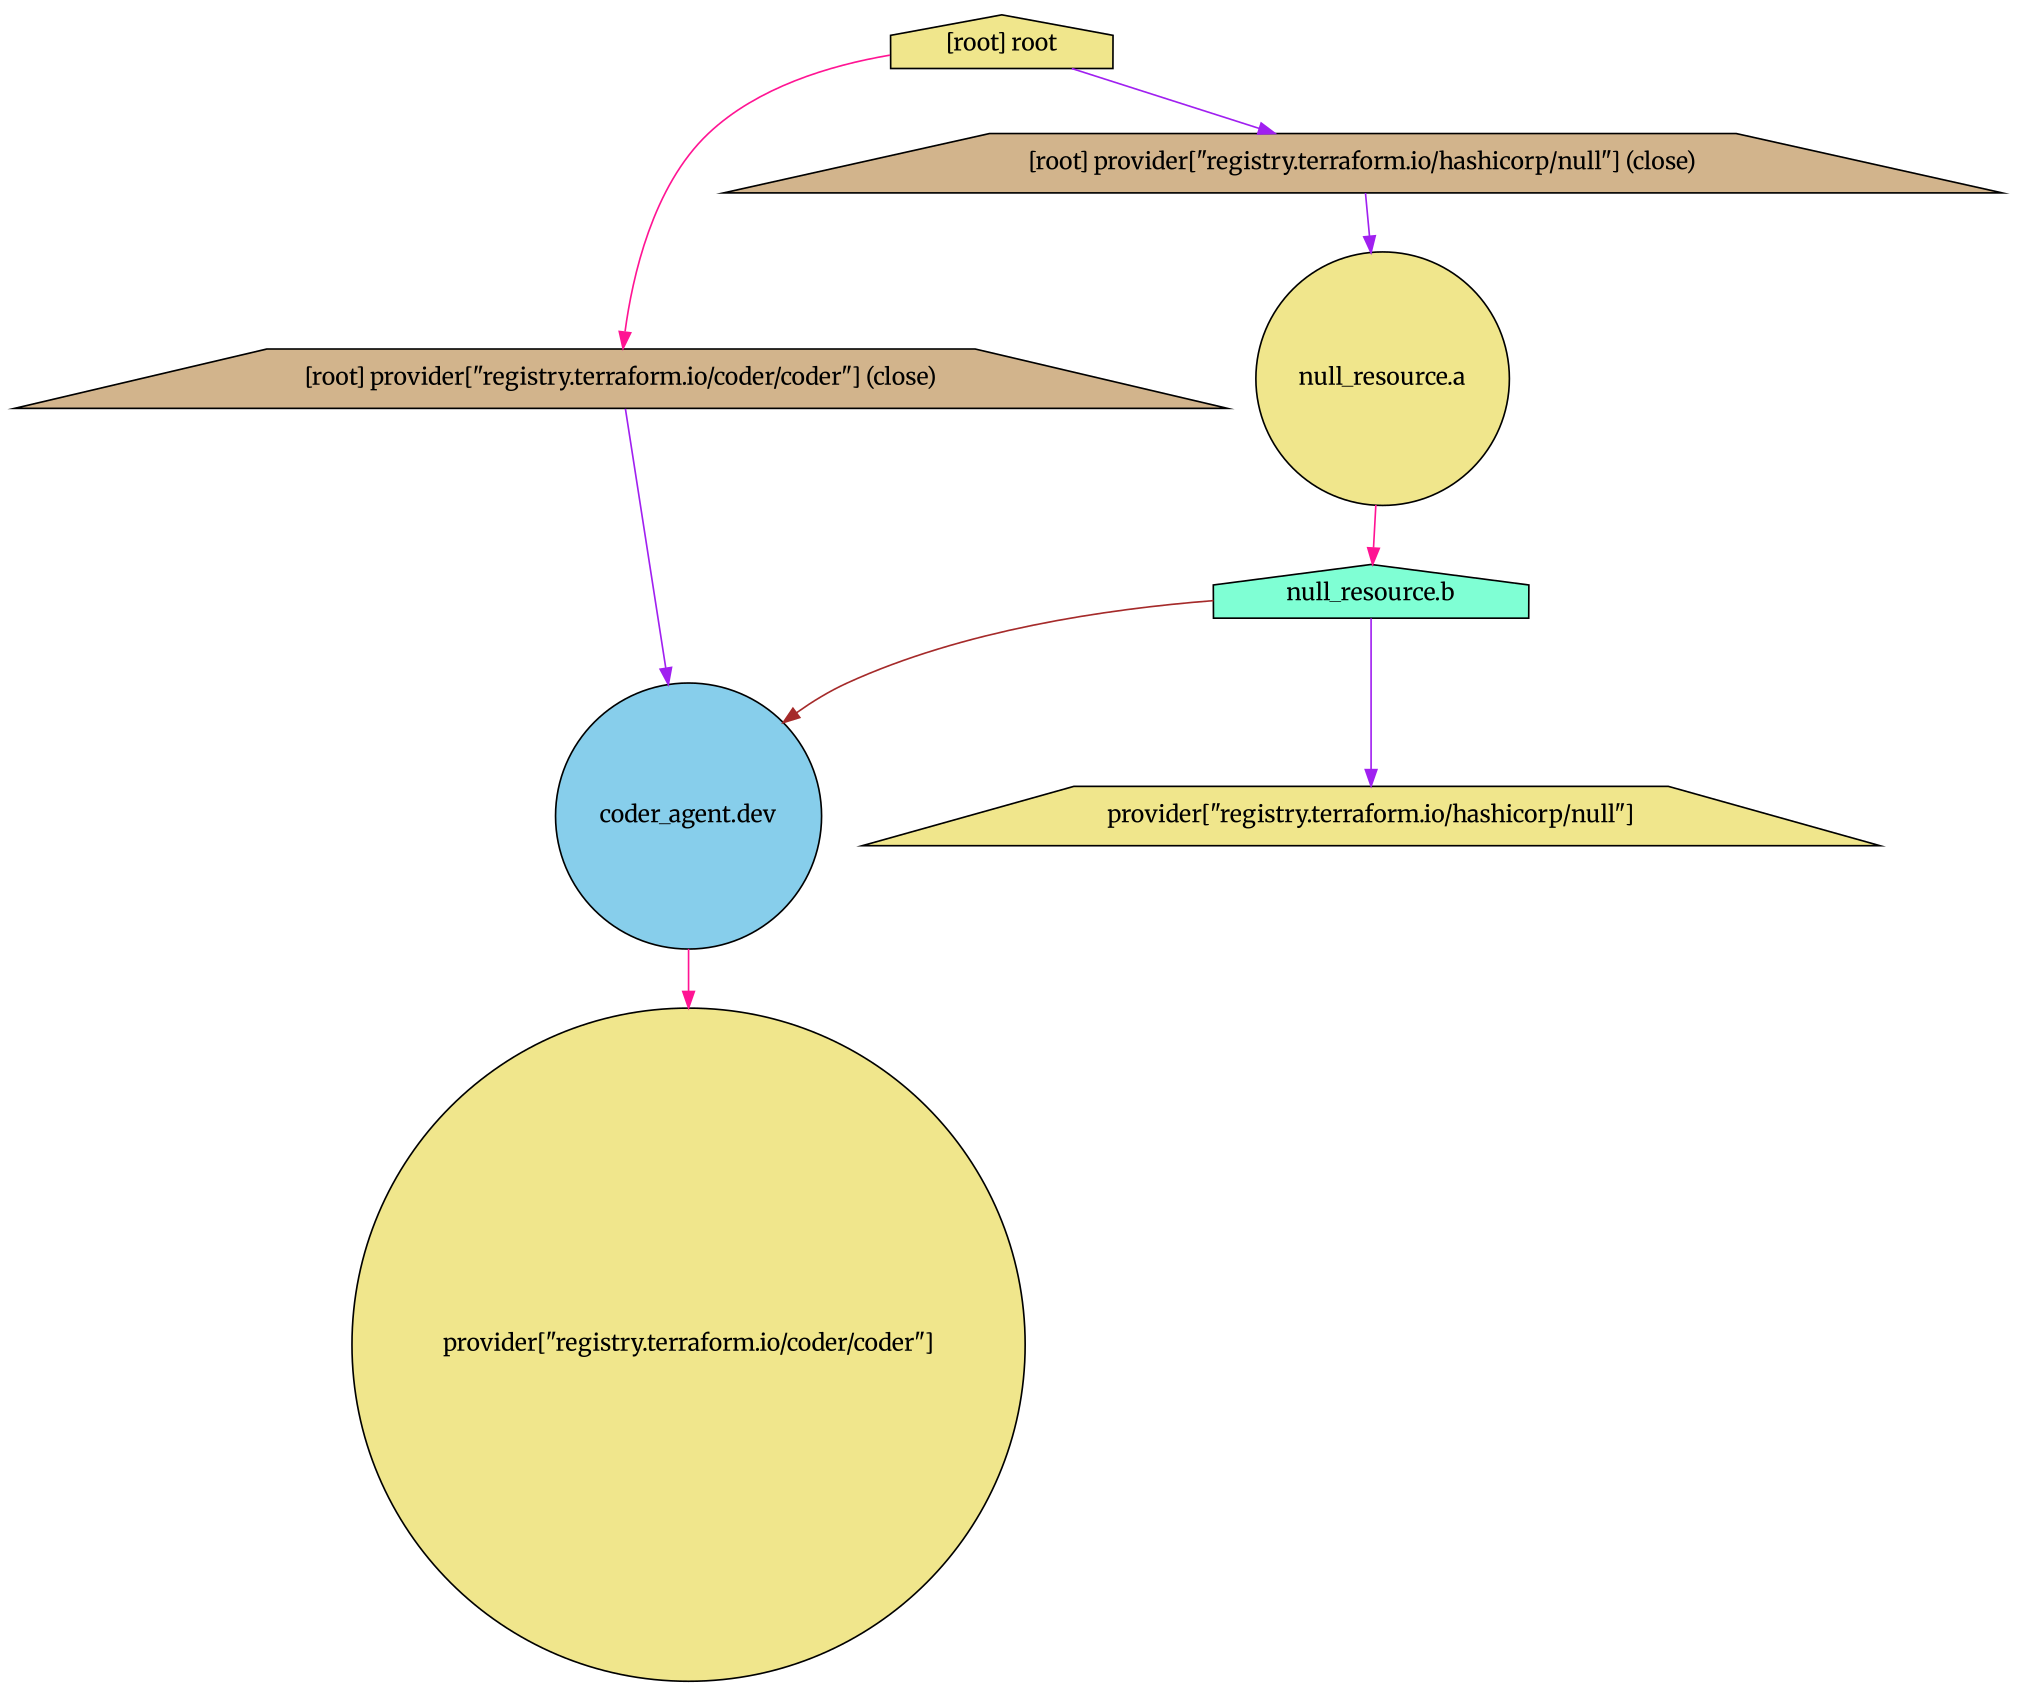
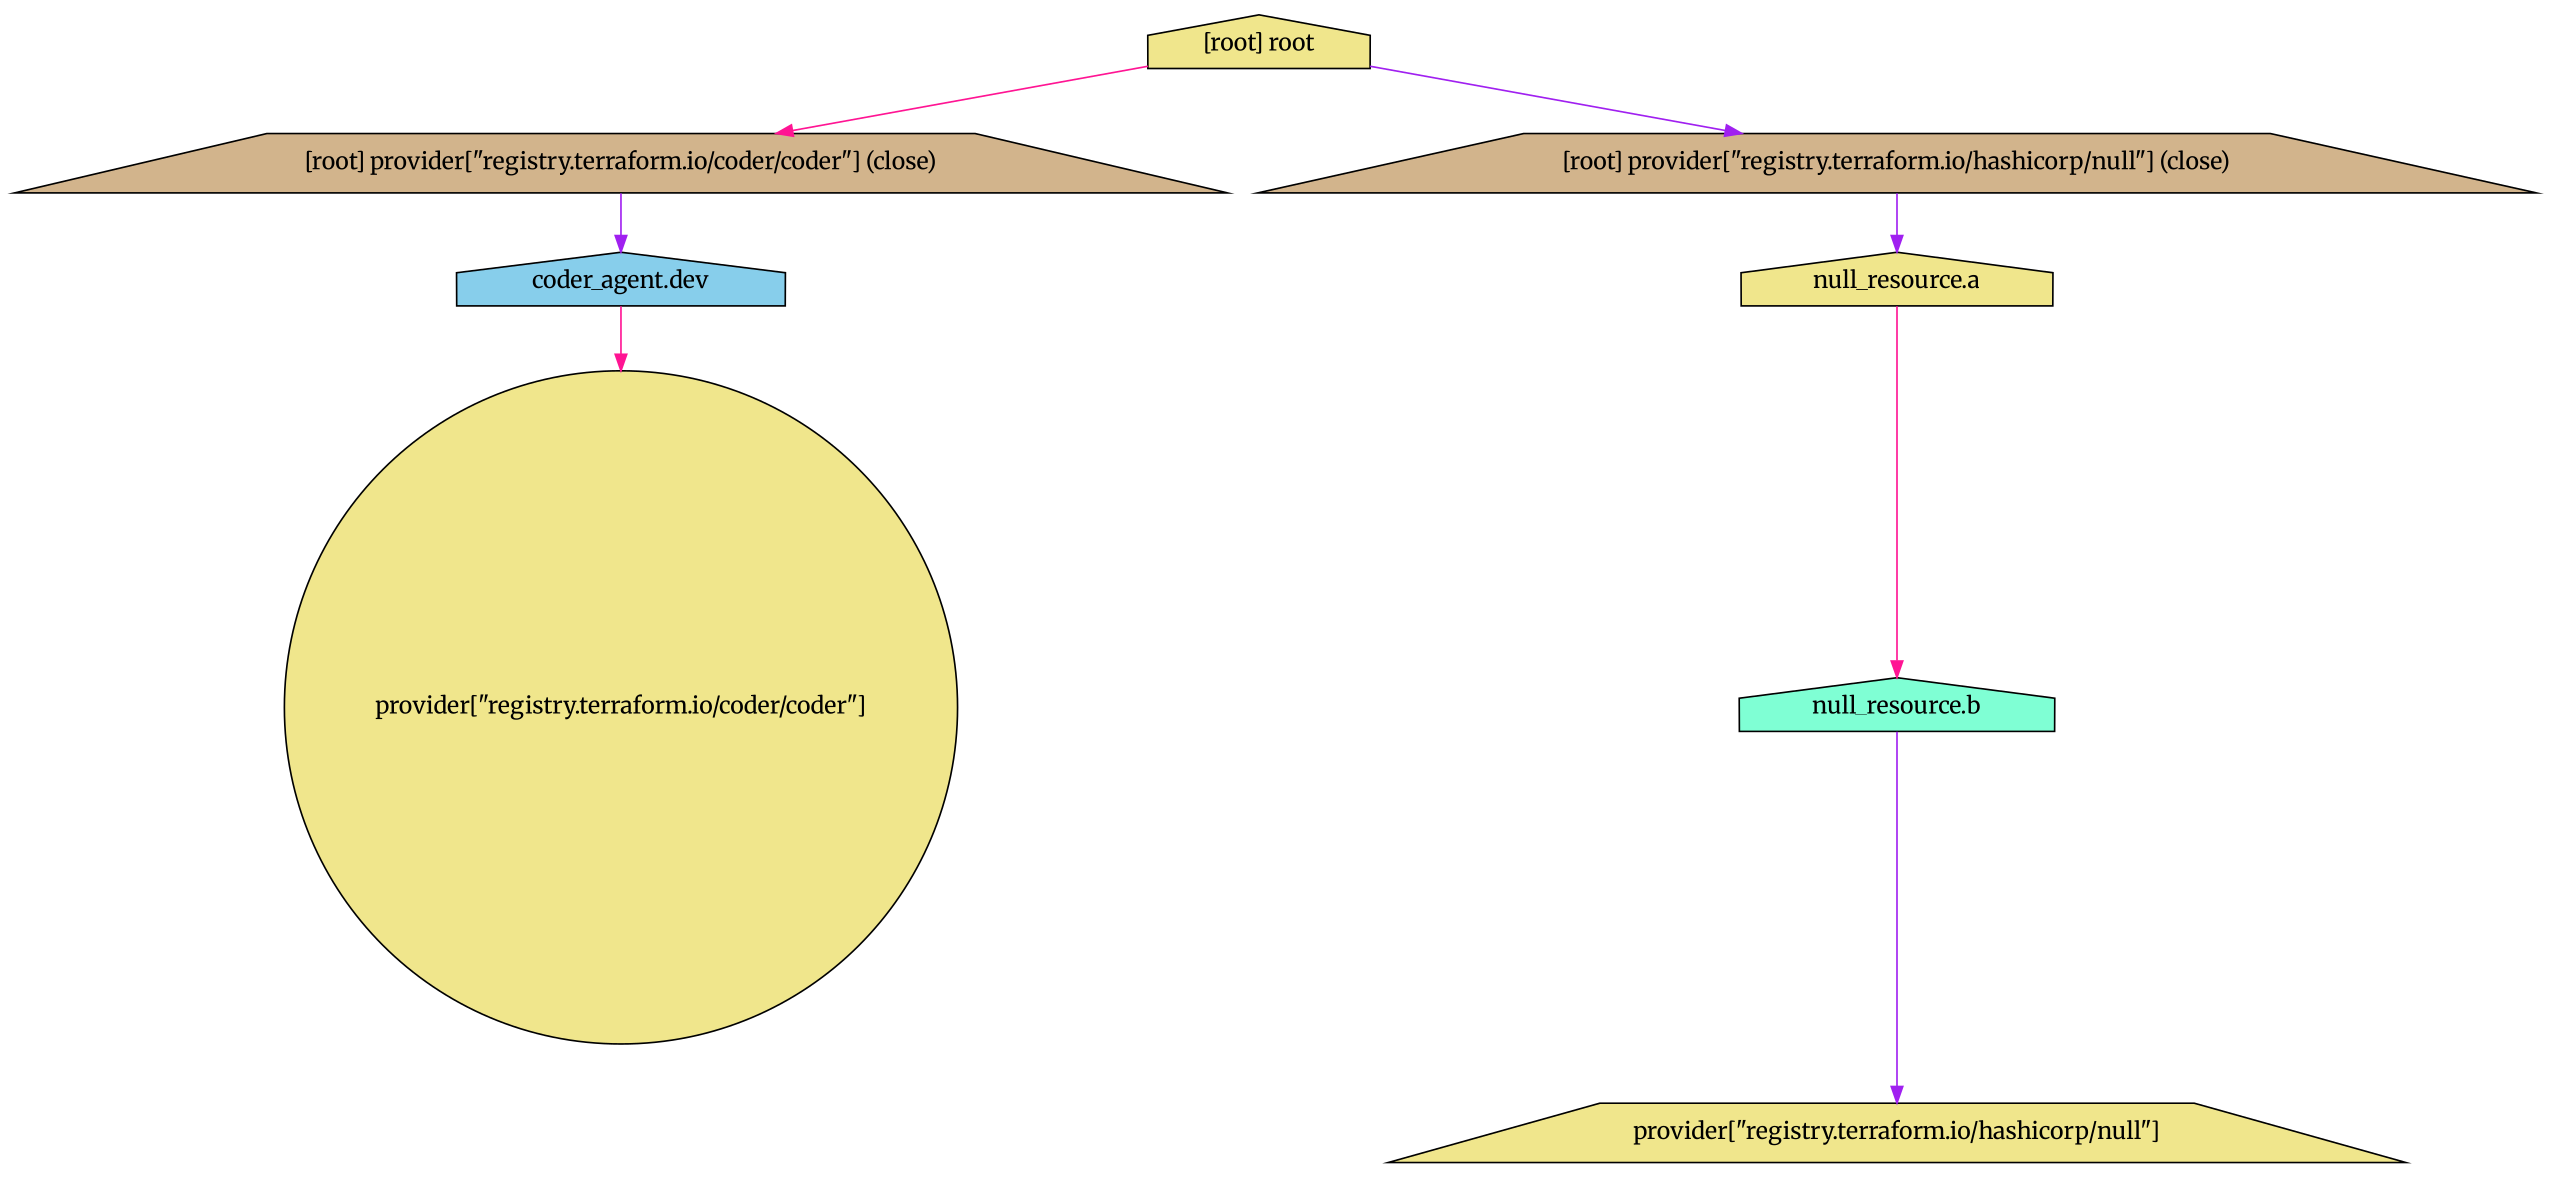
node "null_resource.a": shape circle -> house
edge "null_resource.b" -> "coder_agent.dev": removed
node "coder_agent.dev": shape circle -> house
